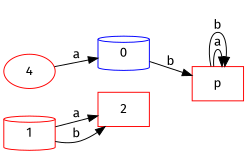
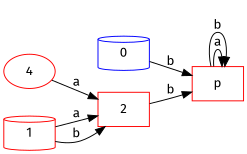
edge "4" -> "0": now "4" -> "2"
edge "2" -> "p": added, label "b"
